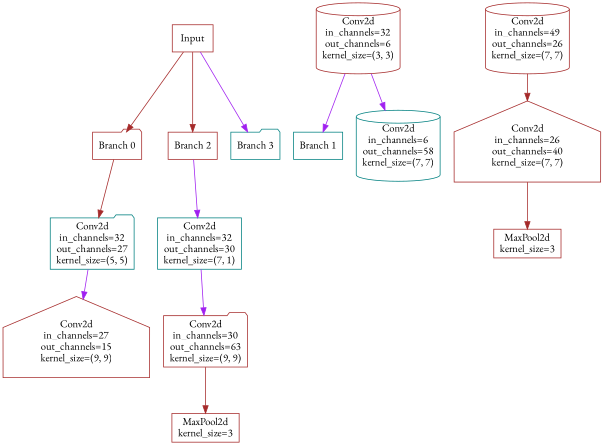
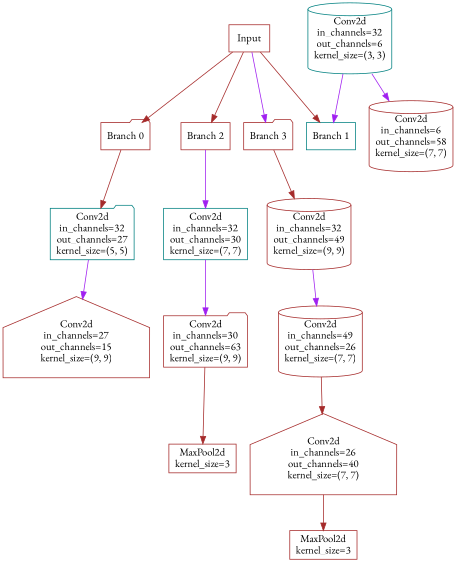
node "Conv2d in_channels=32 out_channels=6 kernel_size=(3, 3)": color brown -> teal
edge "Input" -> "Branch 1": added
node "Branch 3": color teal -> brown
node "Conv2d in_channels=6 out_channels=58 kernel_size=(7, 7)": color teal -> brown
node "Conv2d in_channels=32 out_channels=49 kernel_size=(9, 9)": added
node "Conv2d in_channels=32 out_channels=30 kernel_size=(7, 1)": label "Conv2d in_channels=32 out_channels=30 kernel_size=(7, 1)" -> "Conv2d in_channels=32 out_channels=30 kernel_size=(7, 7)"
